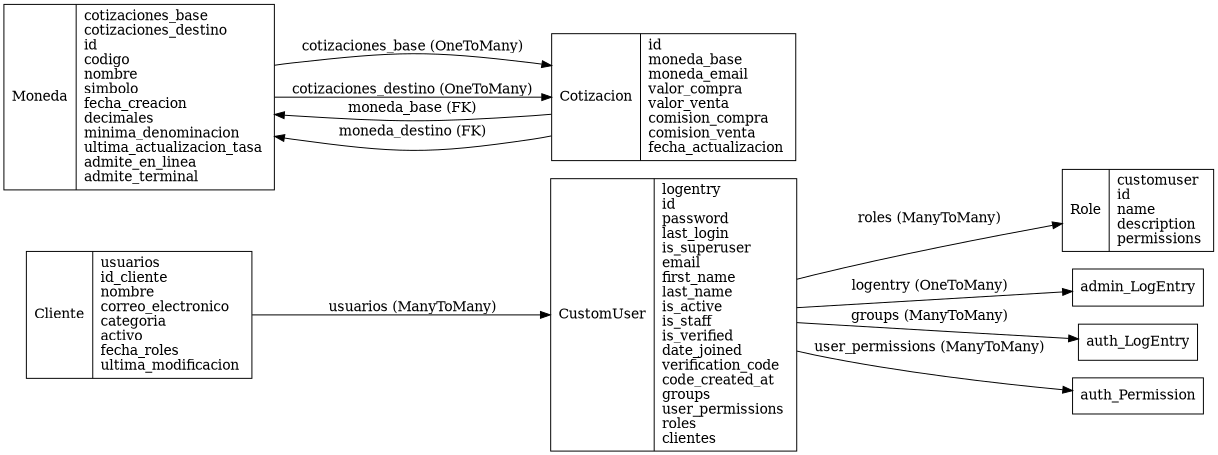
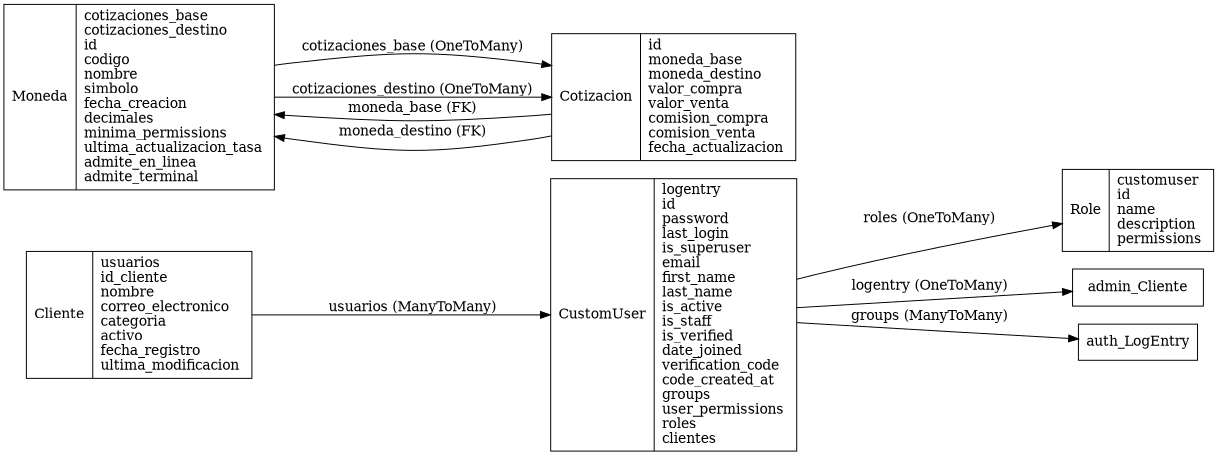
node "Cotizacion": text "moneda_email" -> "moneda_destino"
node "Moneda": text "minima_denominacion" -> "minima_permissions"
edge "CustomUser" -> "Role": label "roles (ManyToMany)" -> "roles (OneToMany)"
node "admin_LogEntry": label "admin_LogEntry" -> "admin_Cliente"
node "Cliente": text "fecha_roles" -> "fecha_registro"
node "auth_Permission": removed
